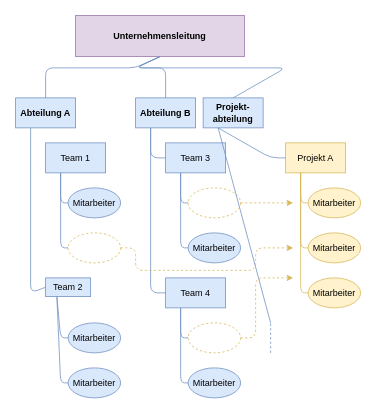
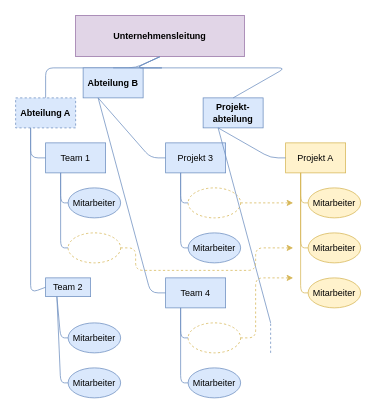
node "Abteilung A": style solid -> dashed
node "Abteilung B": moved (165, 113) -> (113, 83)
edge "Abteilung A" -- "Team 1": added
node "Team 3": label "Team 3" -> "Projekt 3"
